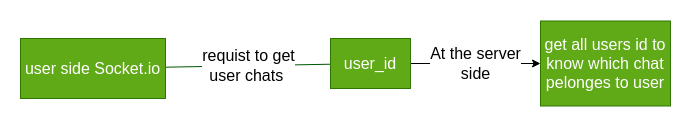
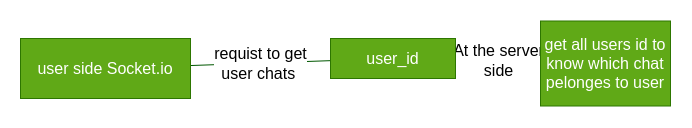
node "user_id": size 80x50 -> 125x40
node "user side Socket.io": size 145x60 -> 170x60
